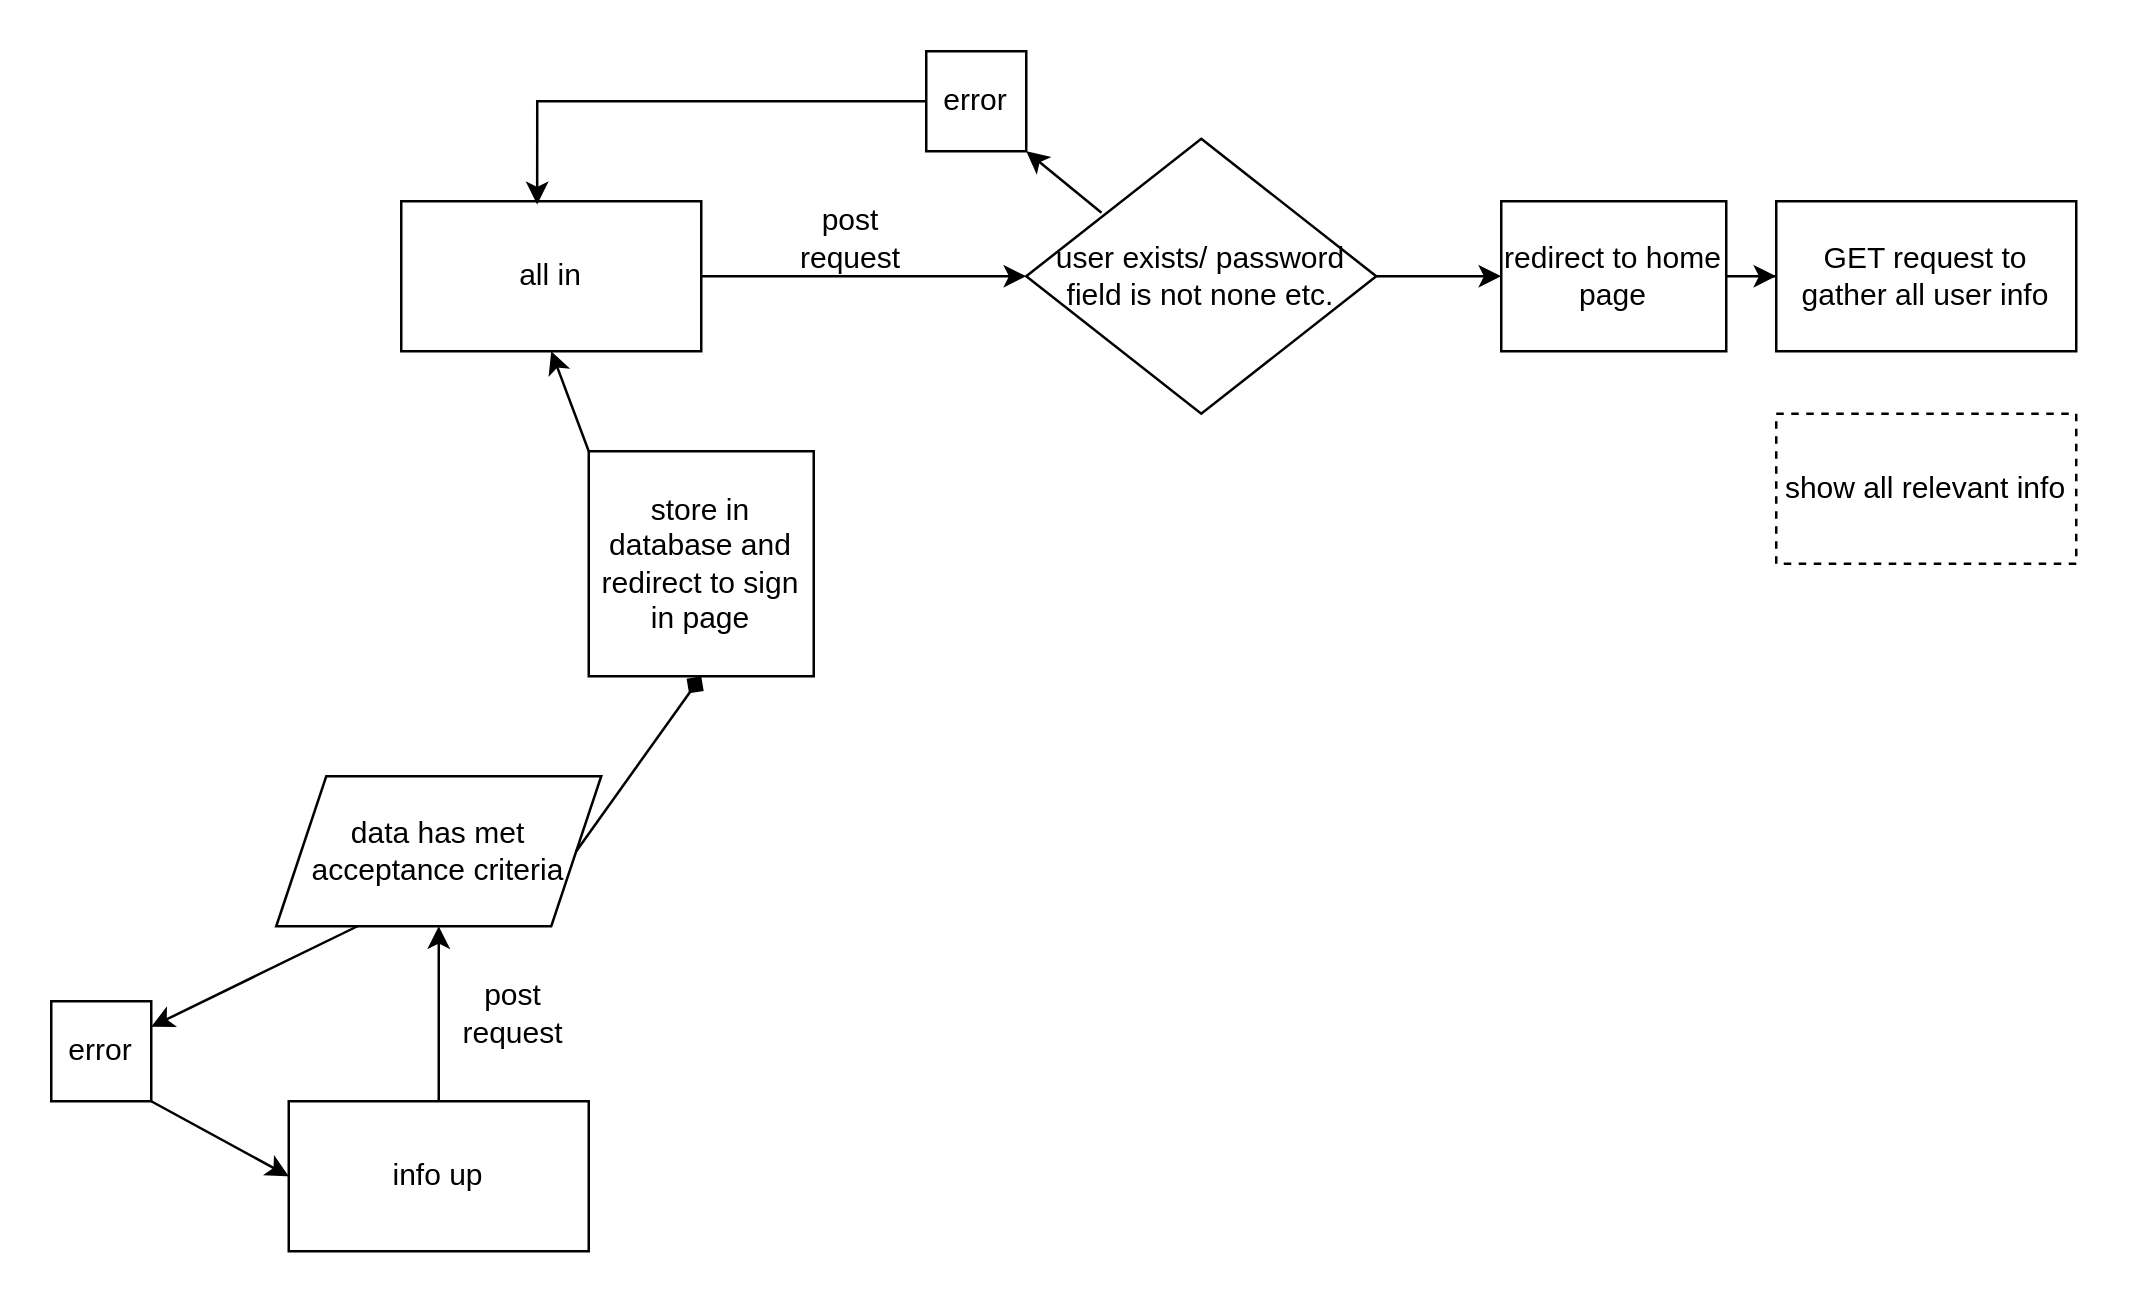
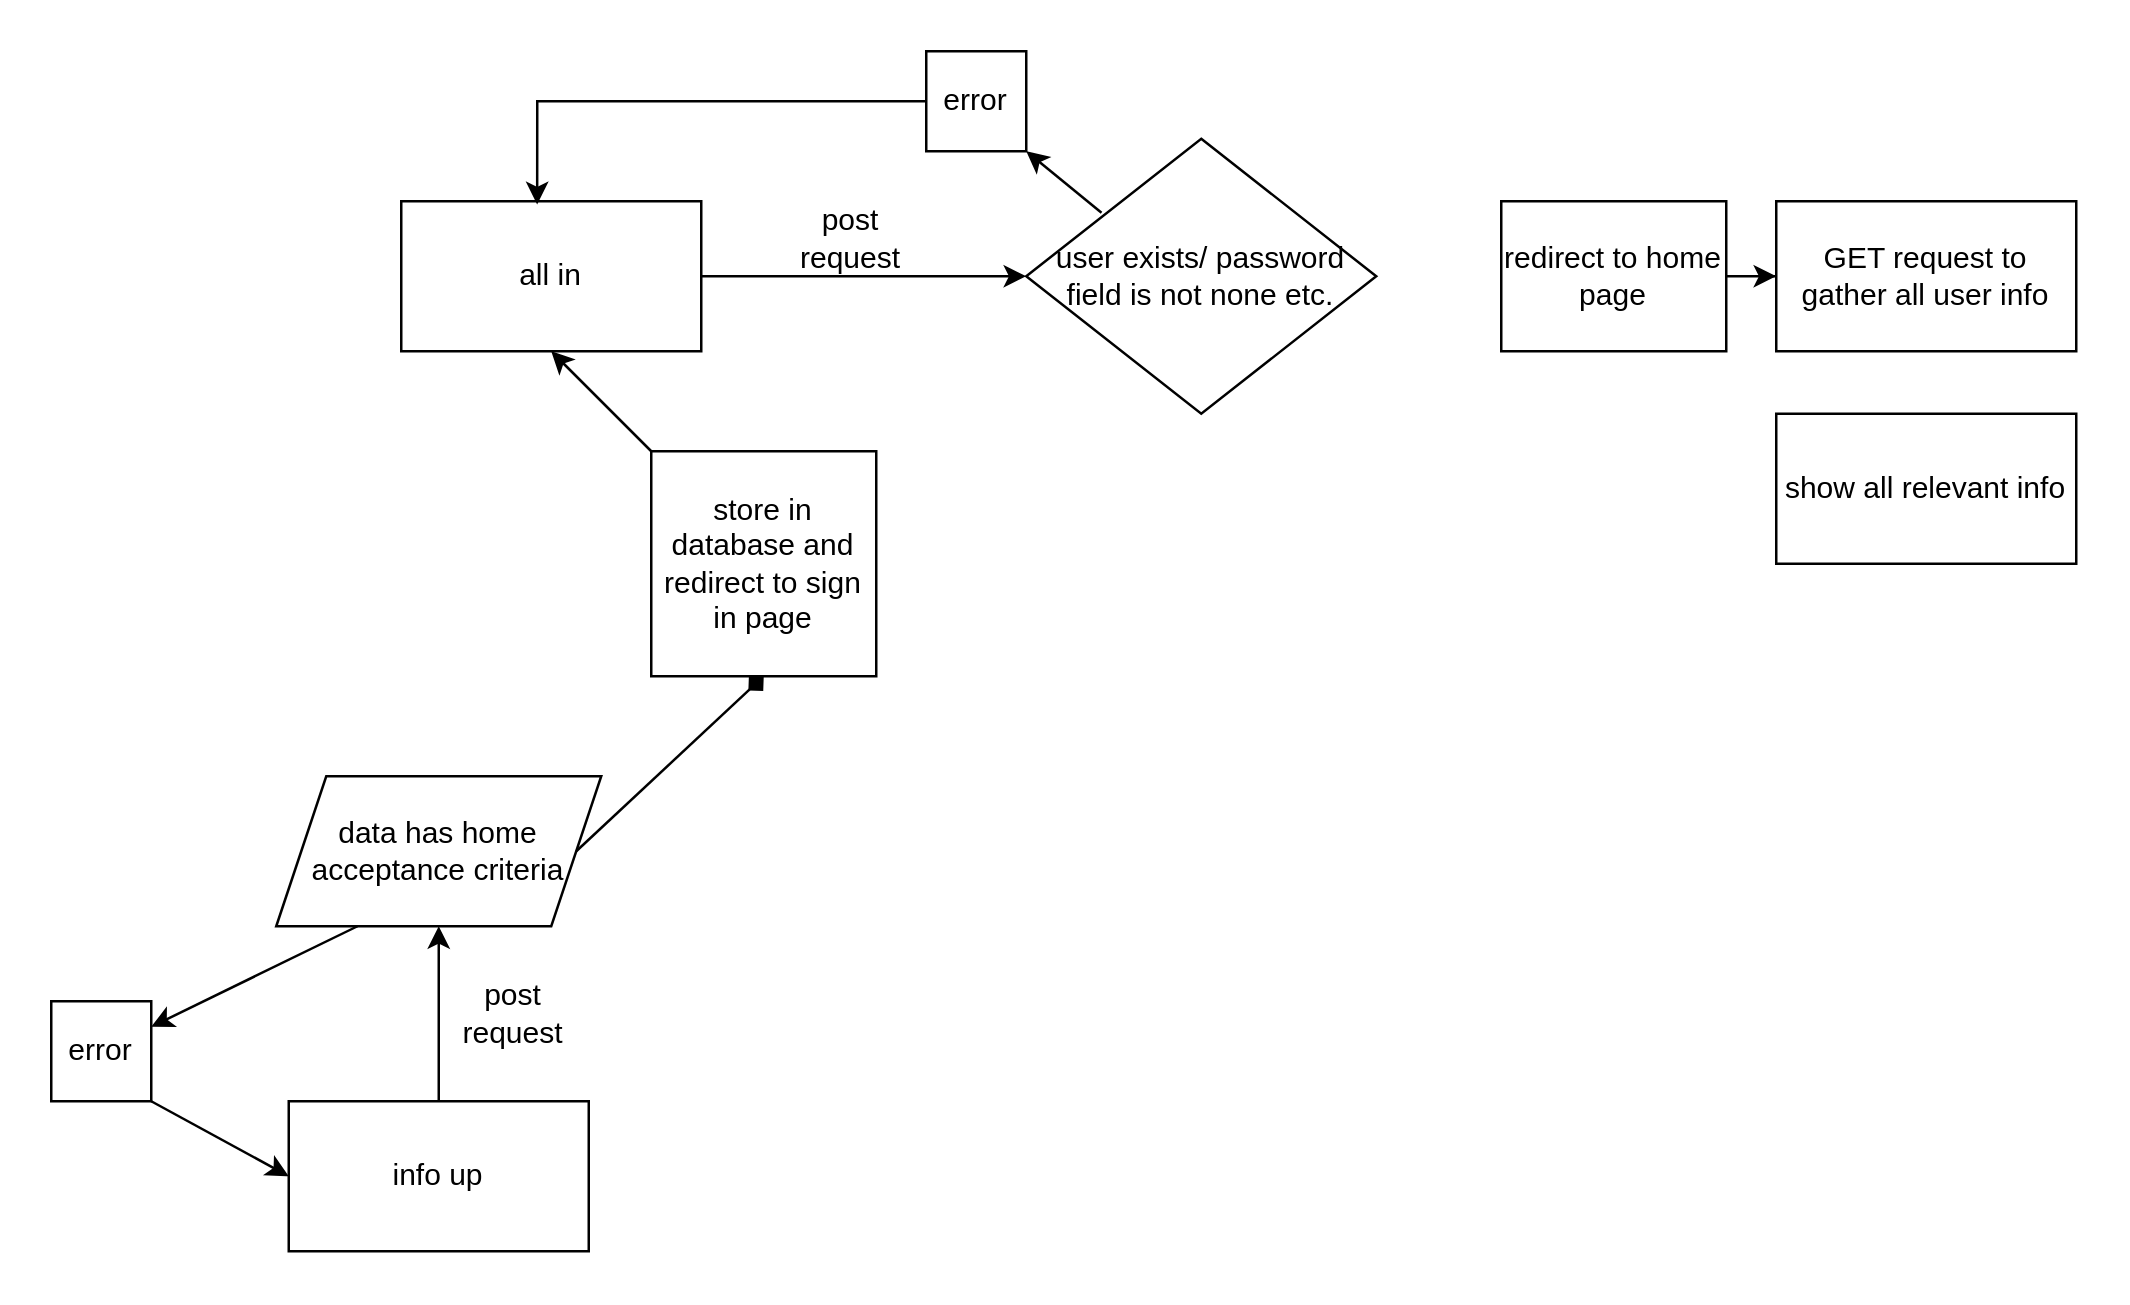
edge "user exists/ password field is not none etc." -> "redirect to home page": removed
node "show all relevant info": style dashed -> solid
node "store in database and redirect to sign in page": moved (701, 564) -> (764, 564)
node "data has met acceptance criteria": label "data has met acceptance criteria" -> "data has home acceptance criteria"
